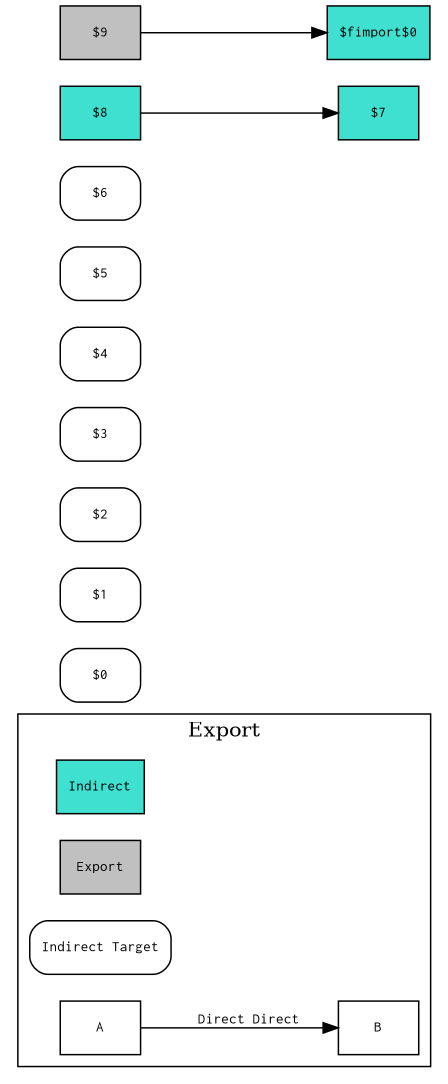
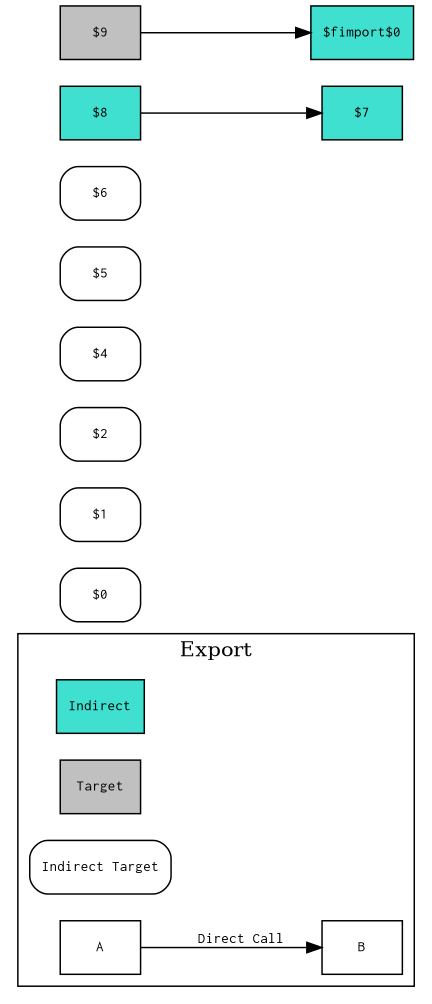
node "$3": removed
node "Export": label "Export" -> "Target"
edge "A" -> "B": label "Direct Direct" -> "Direct Call"
